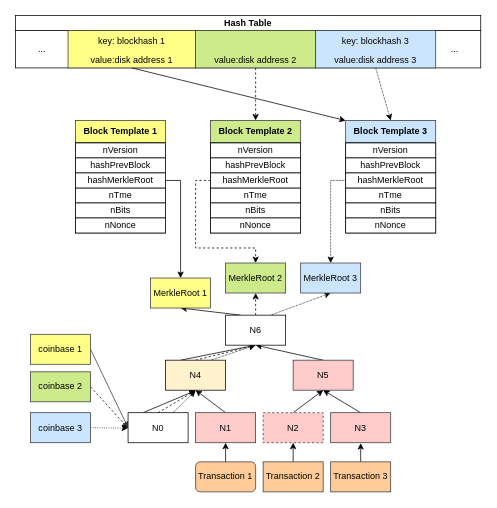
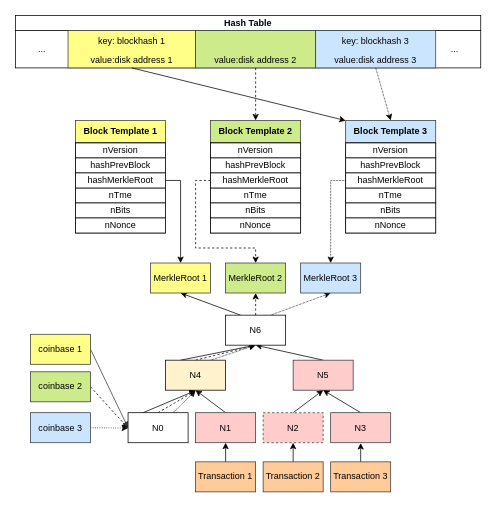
node "MerkleRoot 1": moved (180, 293) -> (180, 278)
node "Transaction 1": shape rounded rectangle -> rectangle
